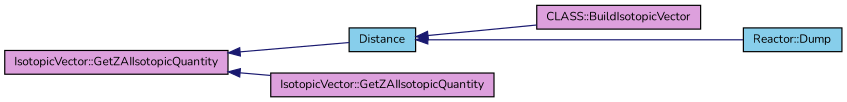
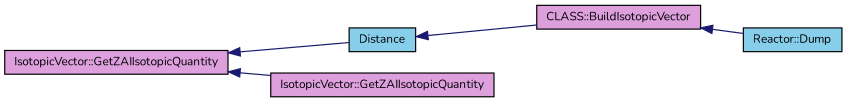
edge "Reactor::Dump" -> "Distance": now "Reactor::Dump" -> "CLASS::BuildIsotopicVector"
